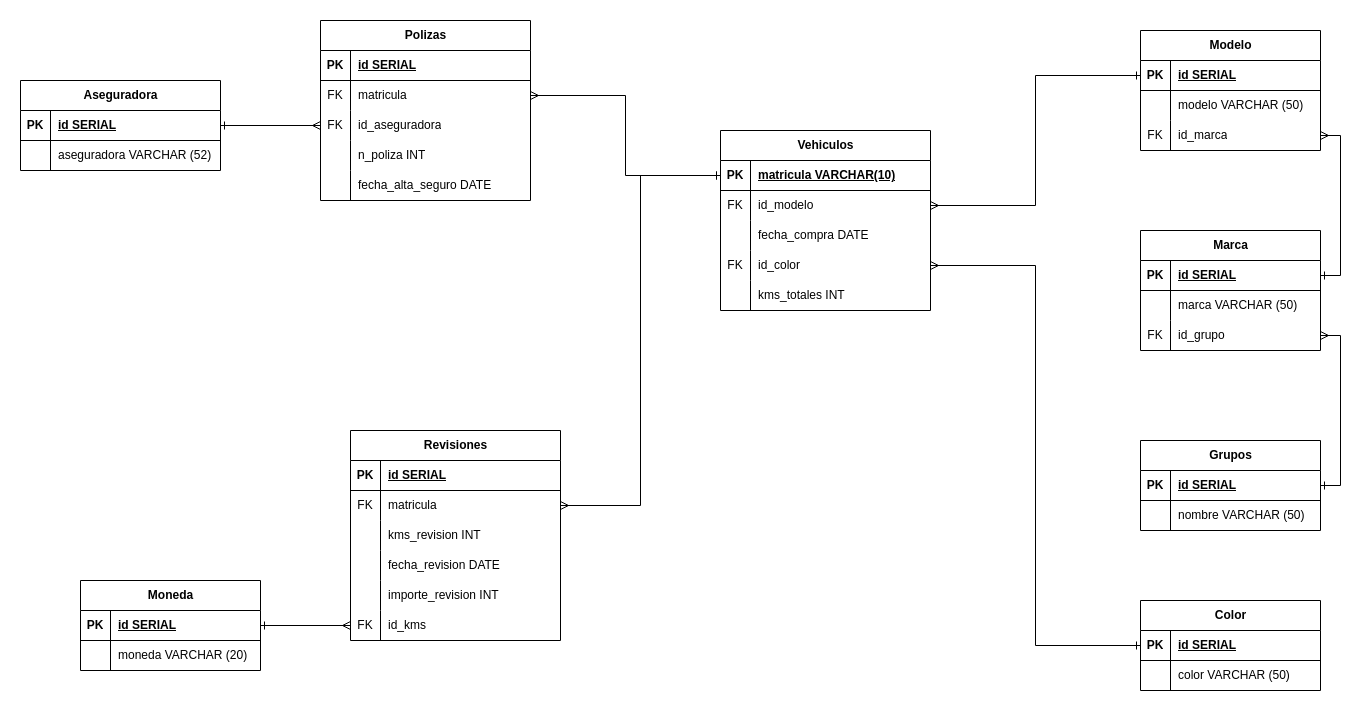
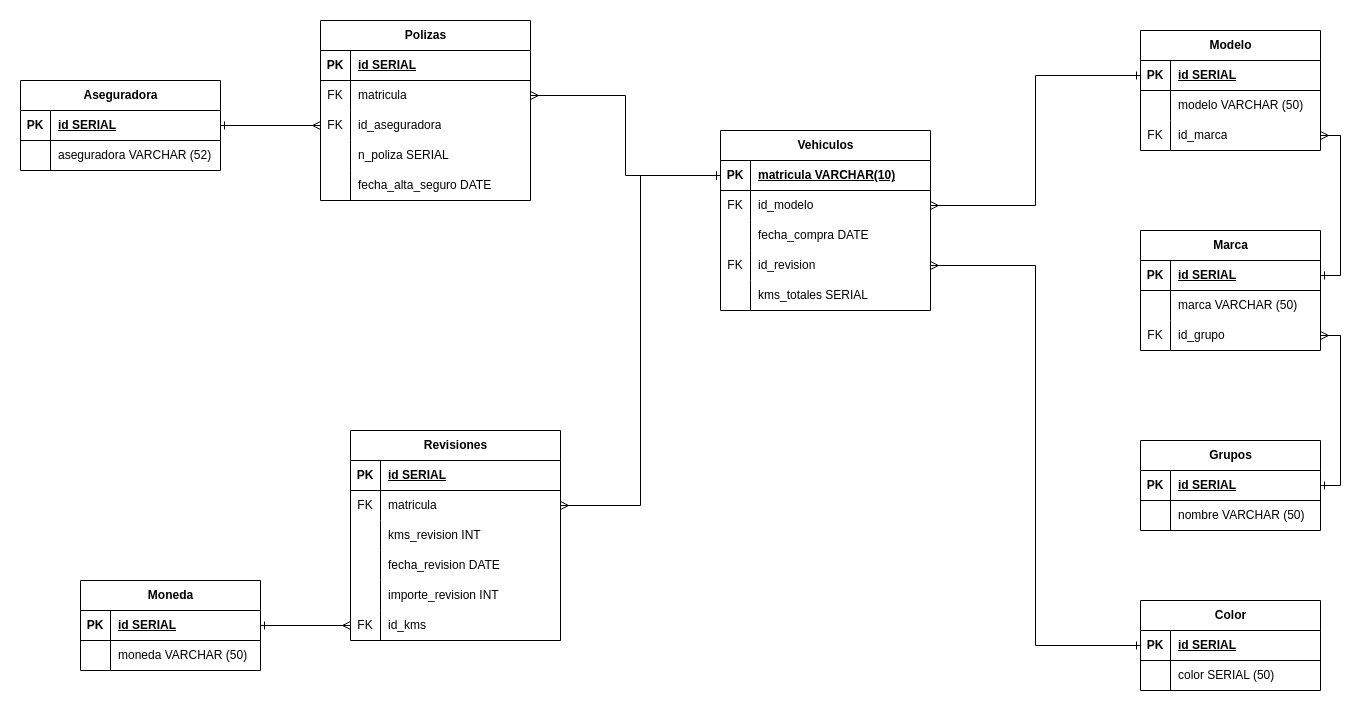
node "n_poliza INT": label "n_poliza INT" -> "n_poliza SERIAL"
node "id_color": label "id_color" -> "id_revision"
node "kms_totales INT": label "kms_totales INT" -> "kms_totales SERIAL"
node "moneda VARCHAR (20)": label "moneda VARCHAR (20)" -> "moneda VARCHAR (50)"
node "color VARCHAR (50)": label "color VARCHAR (50)" -> "color SERIAL (50)"
